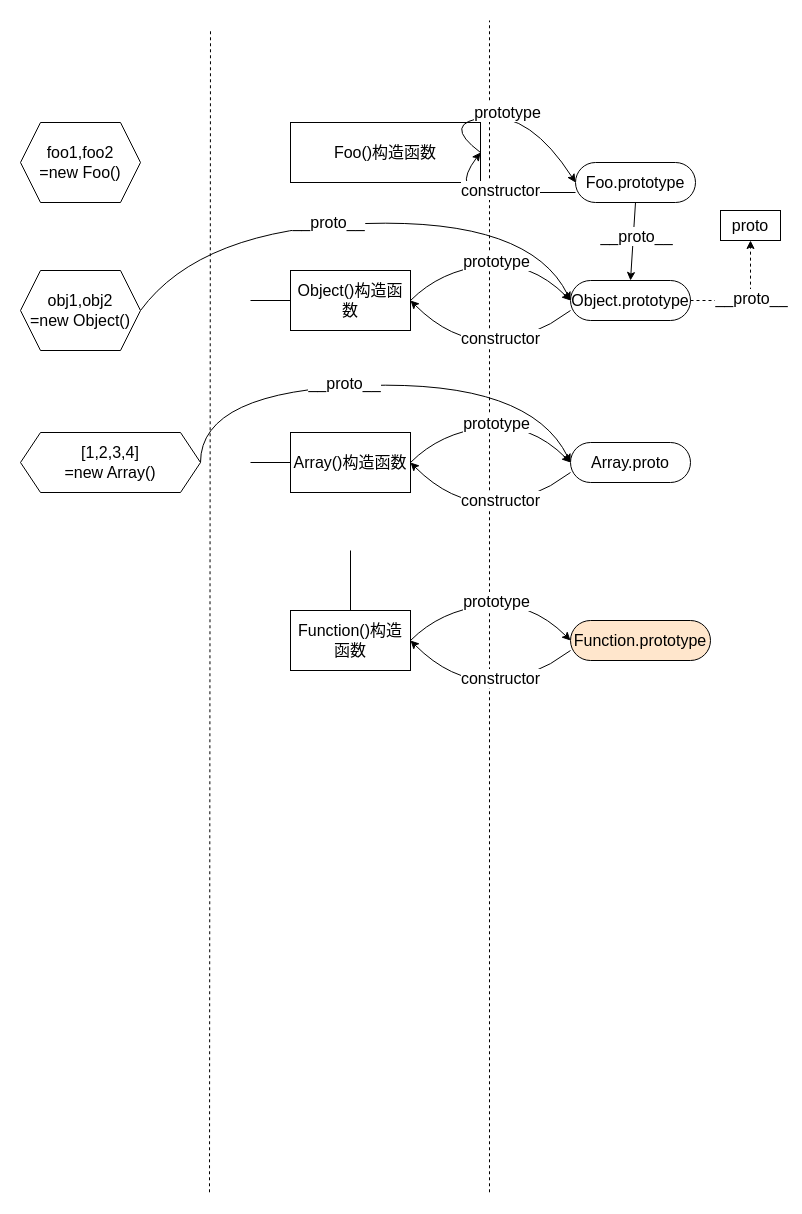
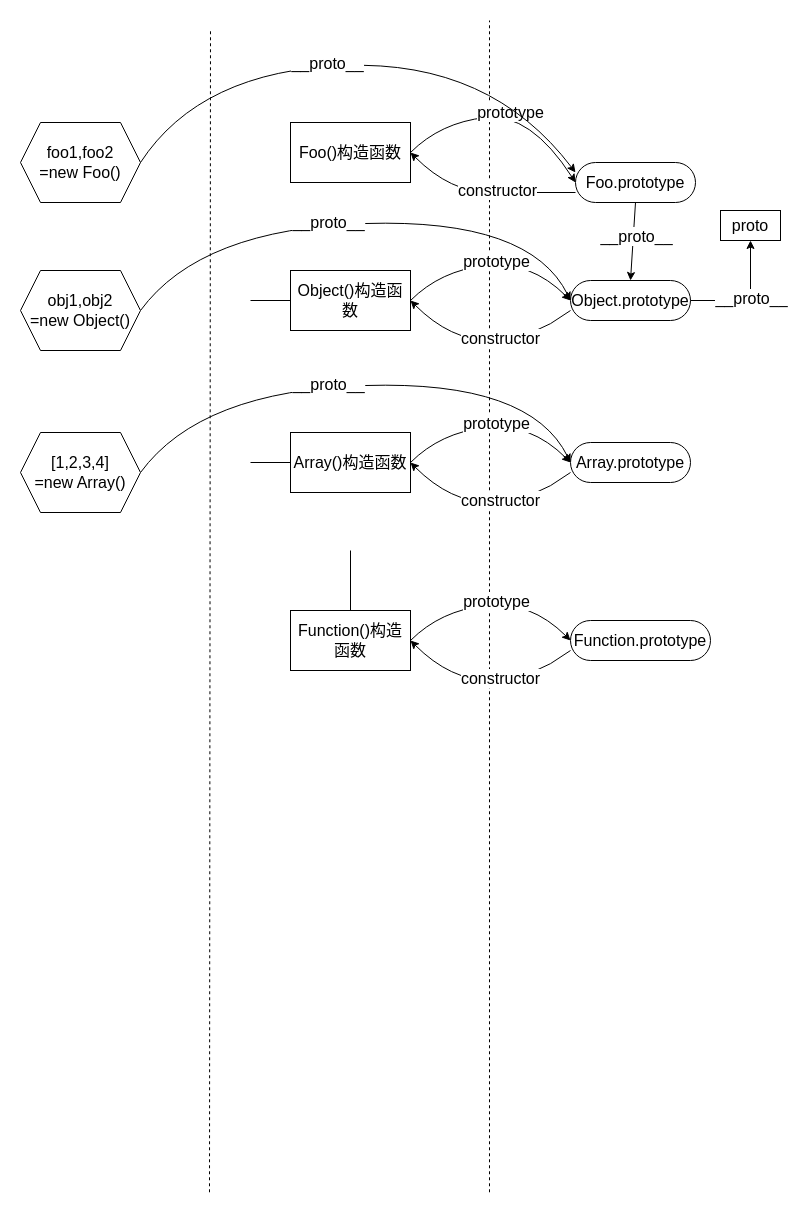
edge "foo1,foo2 =new Foo()" -> "Foo.prototype": added, label "__proto__"
node "Foo()构造函数": size 190x60 -> 120x60
edge "Object.prototype" -> "proto": style dashed -> solid
node "[1,2,3,4] =new Array()": size 180x60 -> 120x80
node "Array.proto": label "Array.proto" -> "Array.prototype"
node "Function.prototype": fillcolor #ffe6cc -> #ffffff
